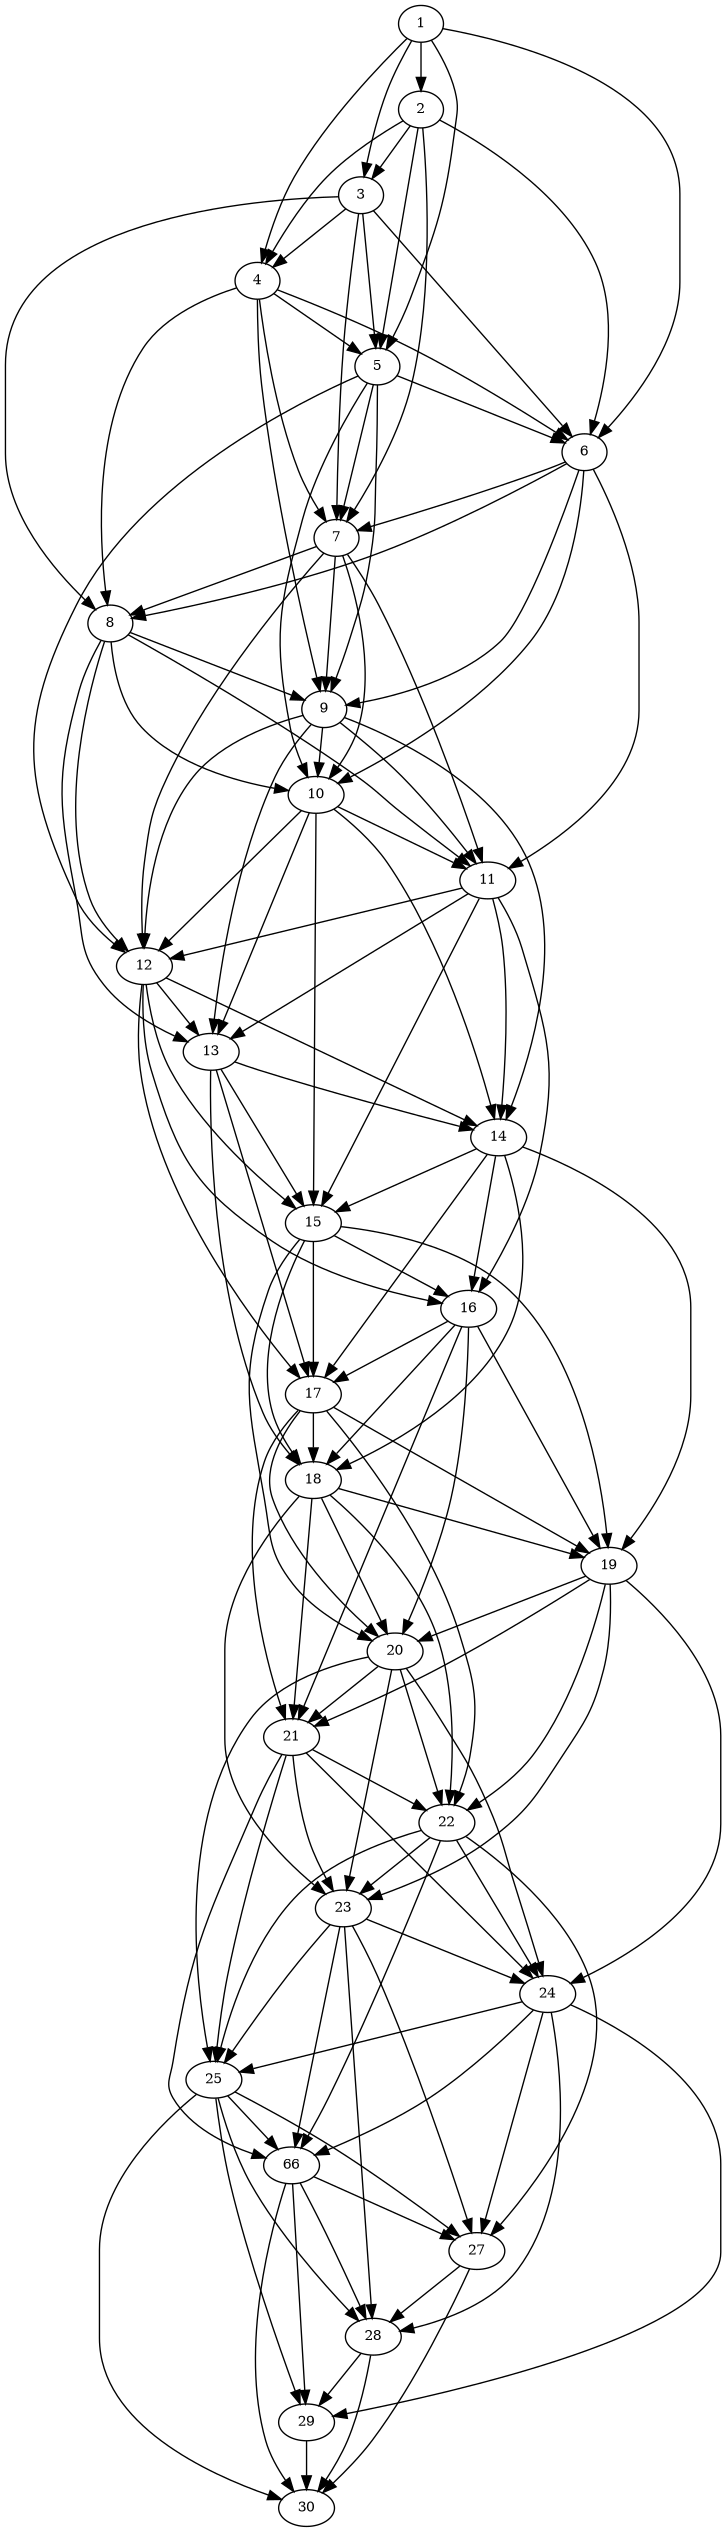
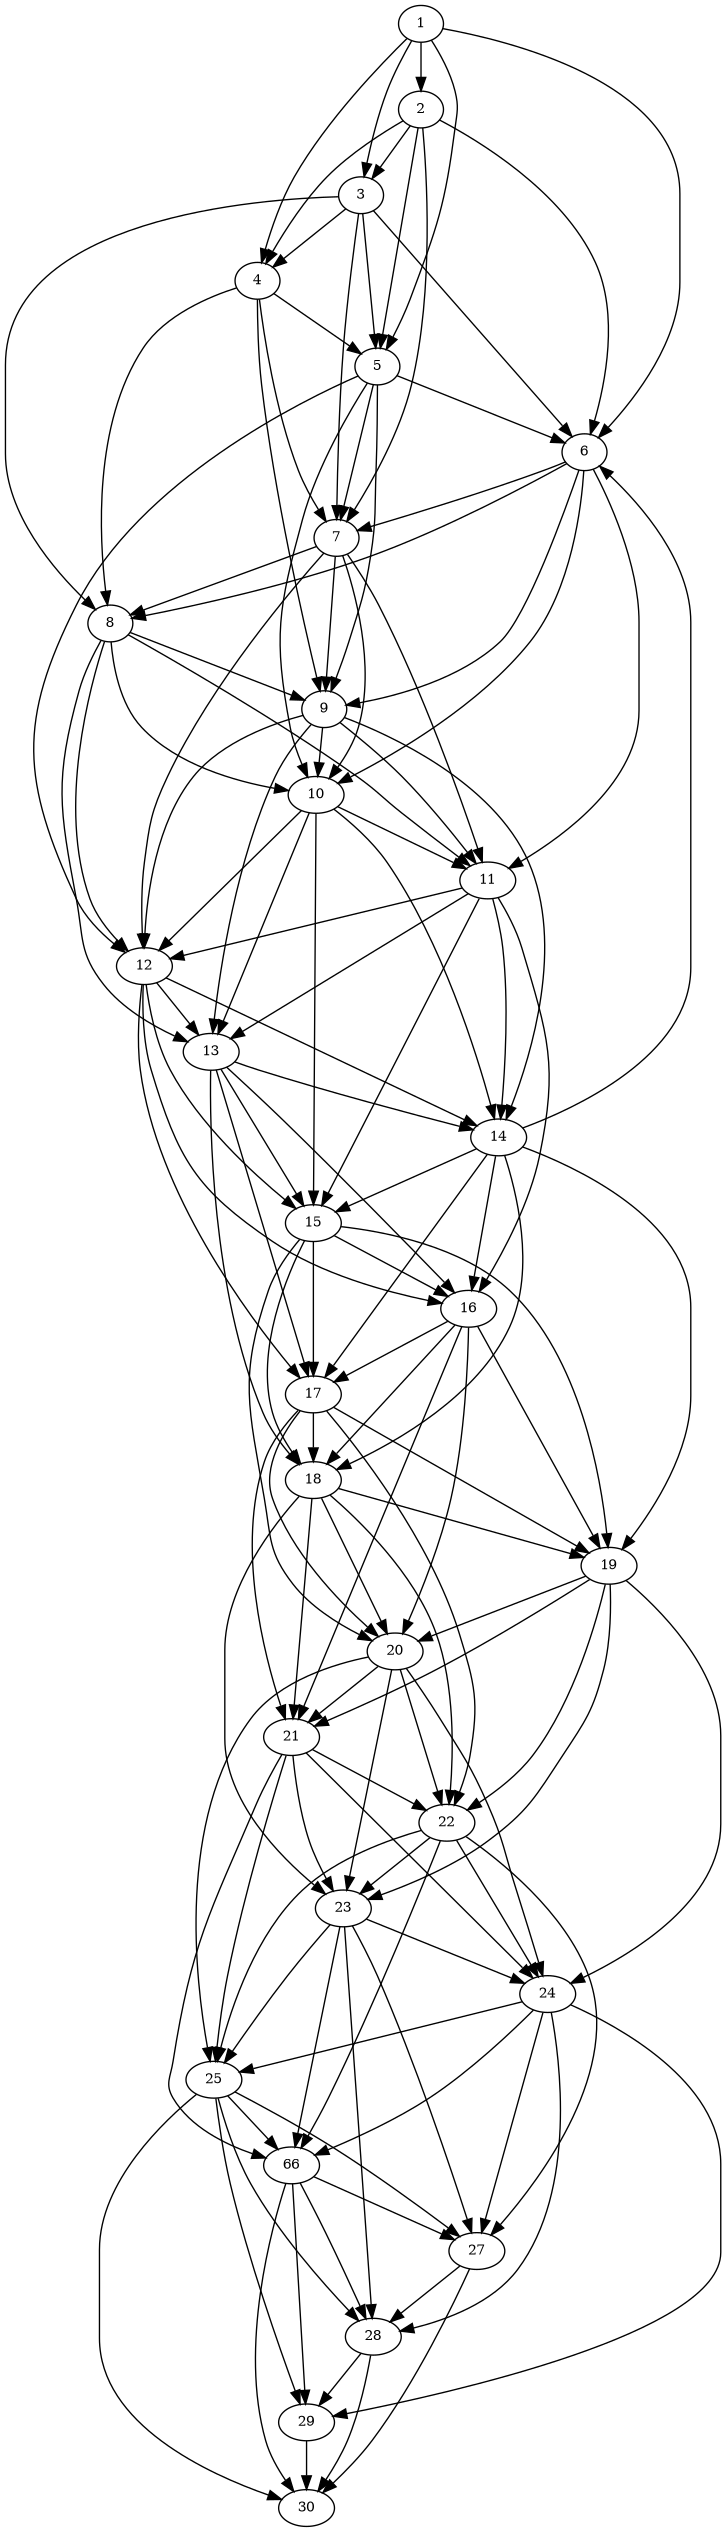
edge "4" -> "6": now "14" -> "6"
edge "13" -> "16": added
